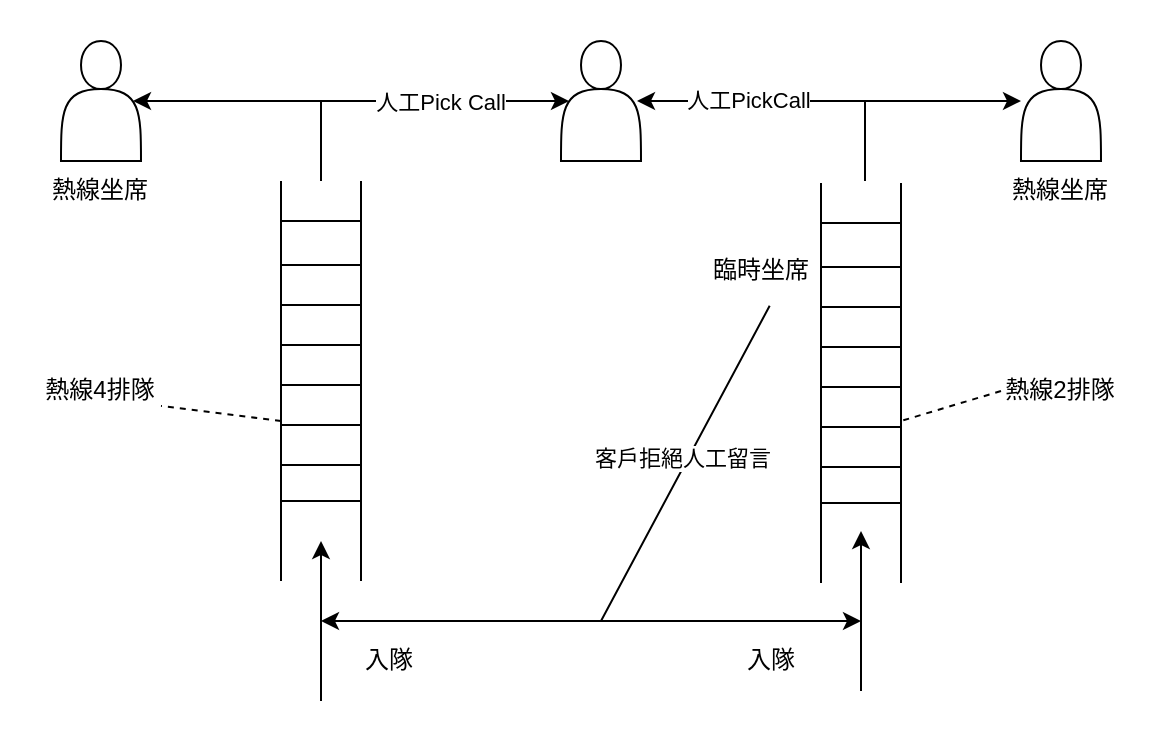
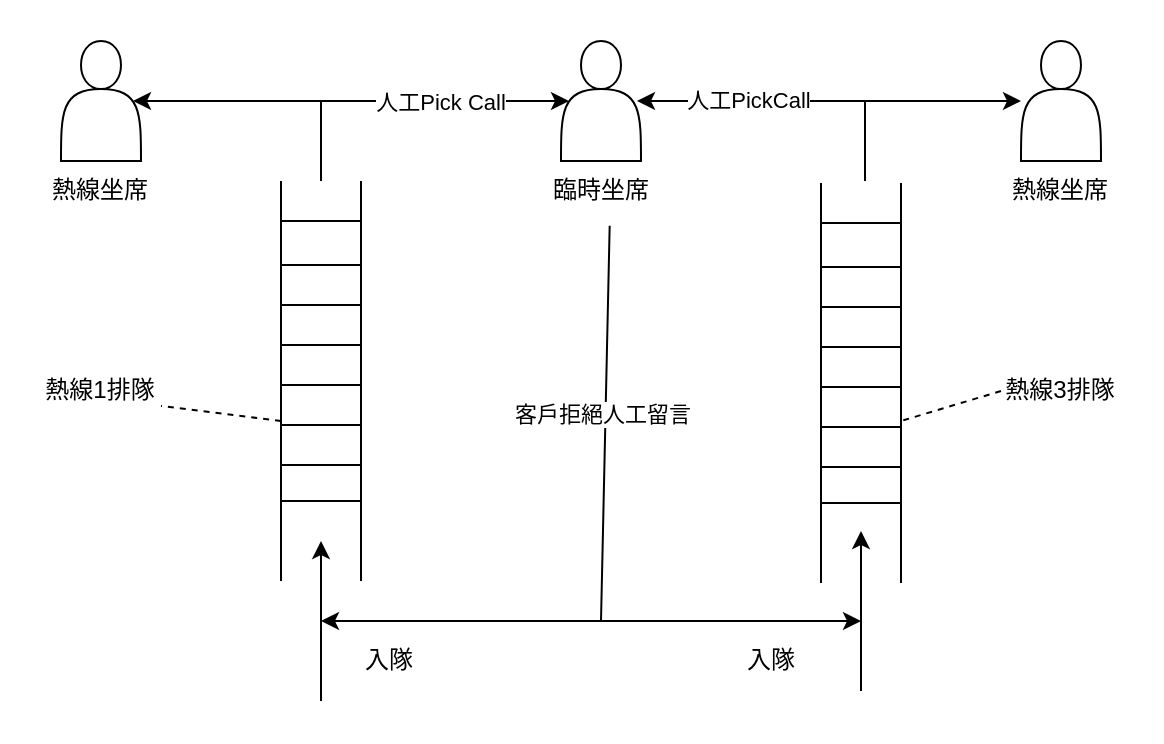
node "臨時坐席": moved (761, 271) -> (601, 191)
node "熱線4排隊": label "熱線4排隊" -> "熱線1排隊"
node "熱線2排隊": label "熱線2排隊" -> "熱線3排隊"
